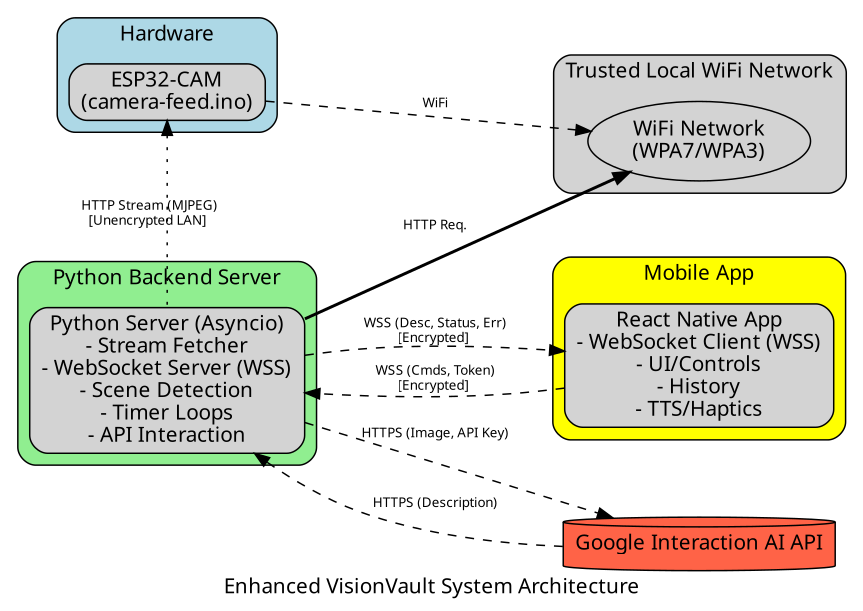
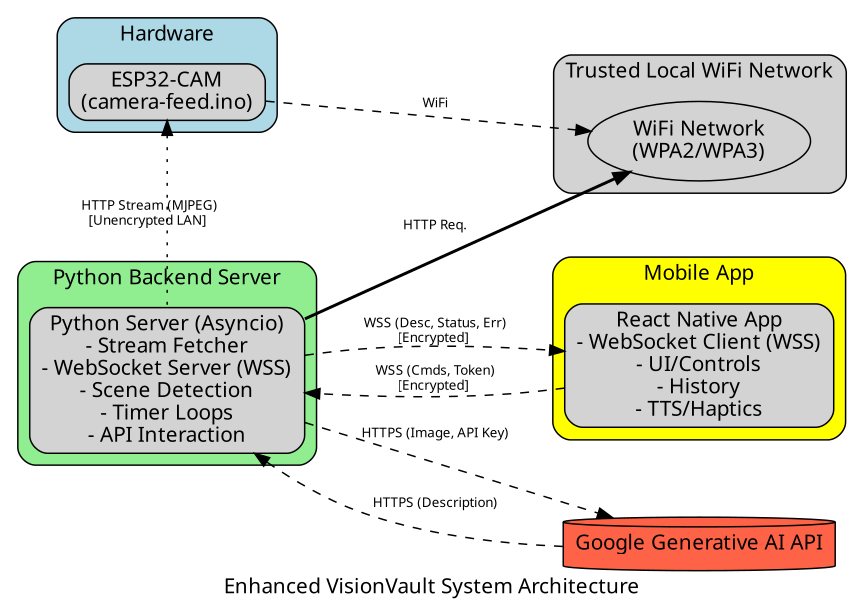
node "WiFi Network (WPA7/WPA3)": label "WiFi Network (WPA7/WPA3)" -> "WiFi Network (WPA2/WPA3)"
node "Google Interaction AI API": label "Google Interaction AI API" -> "Google Generative AI API"
